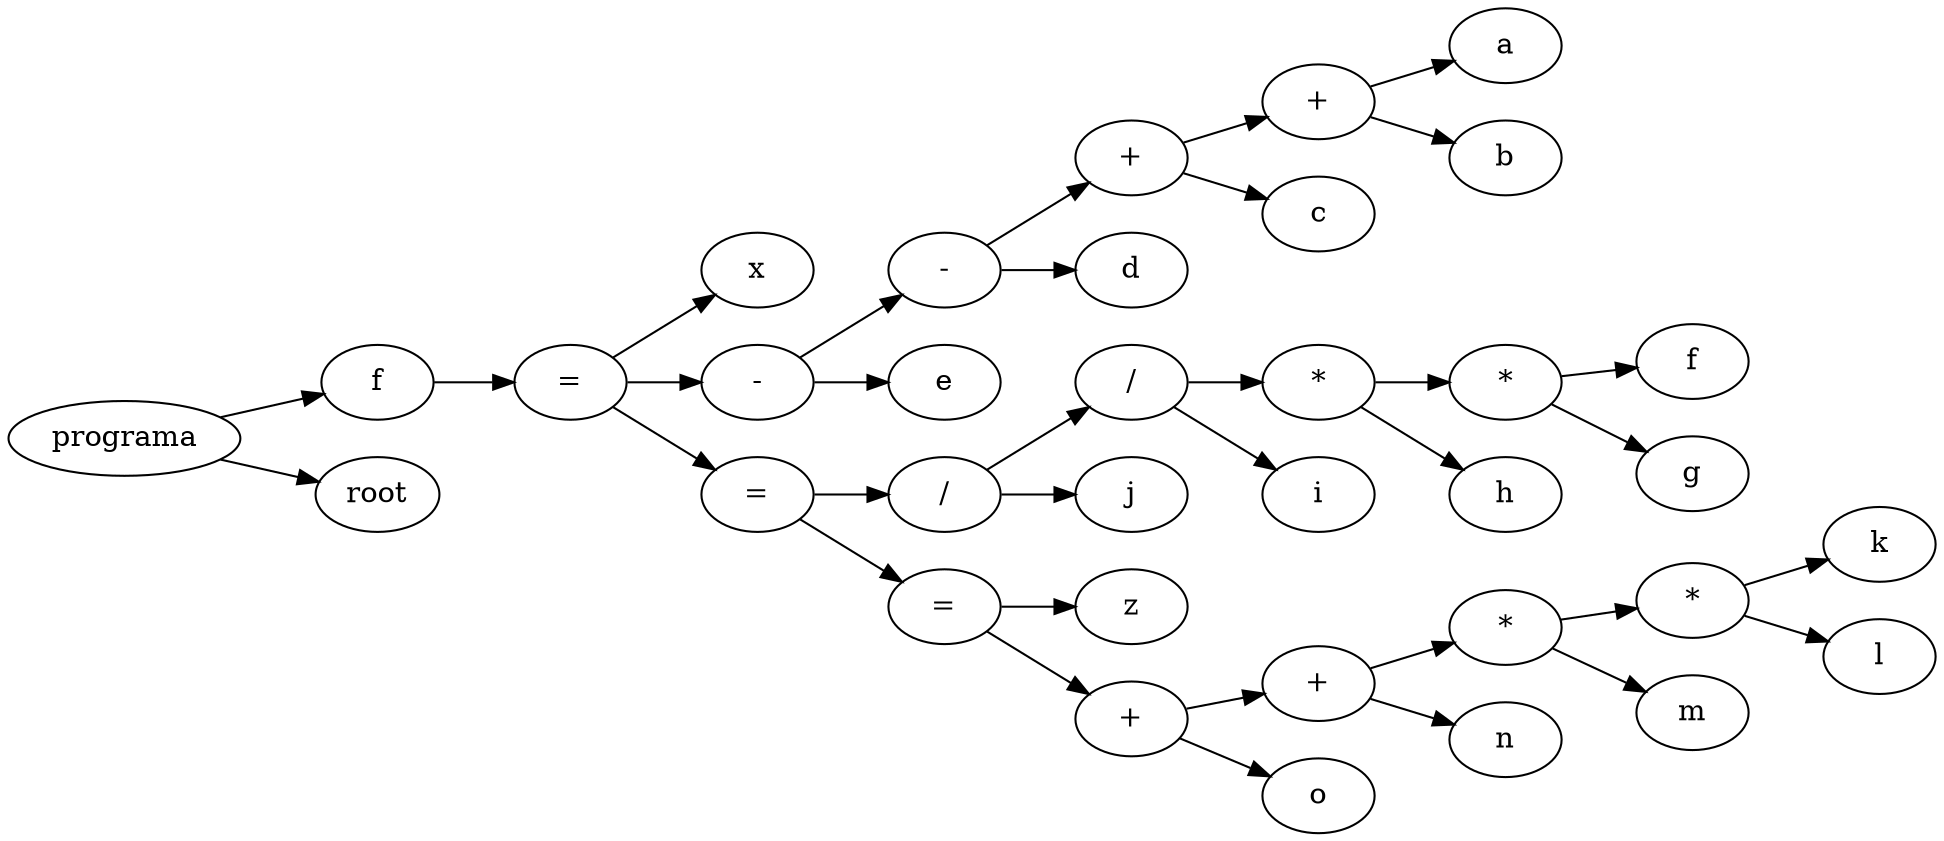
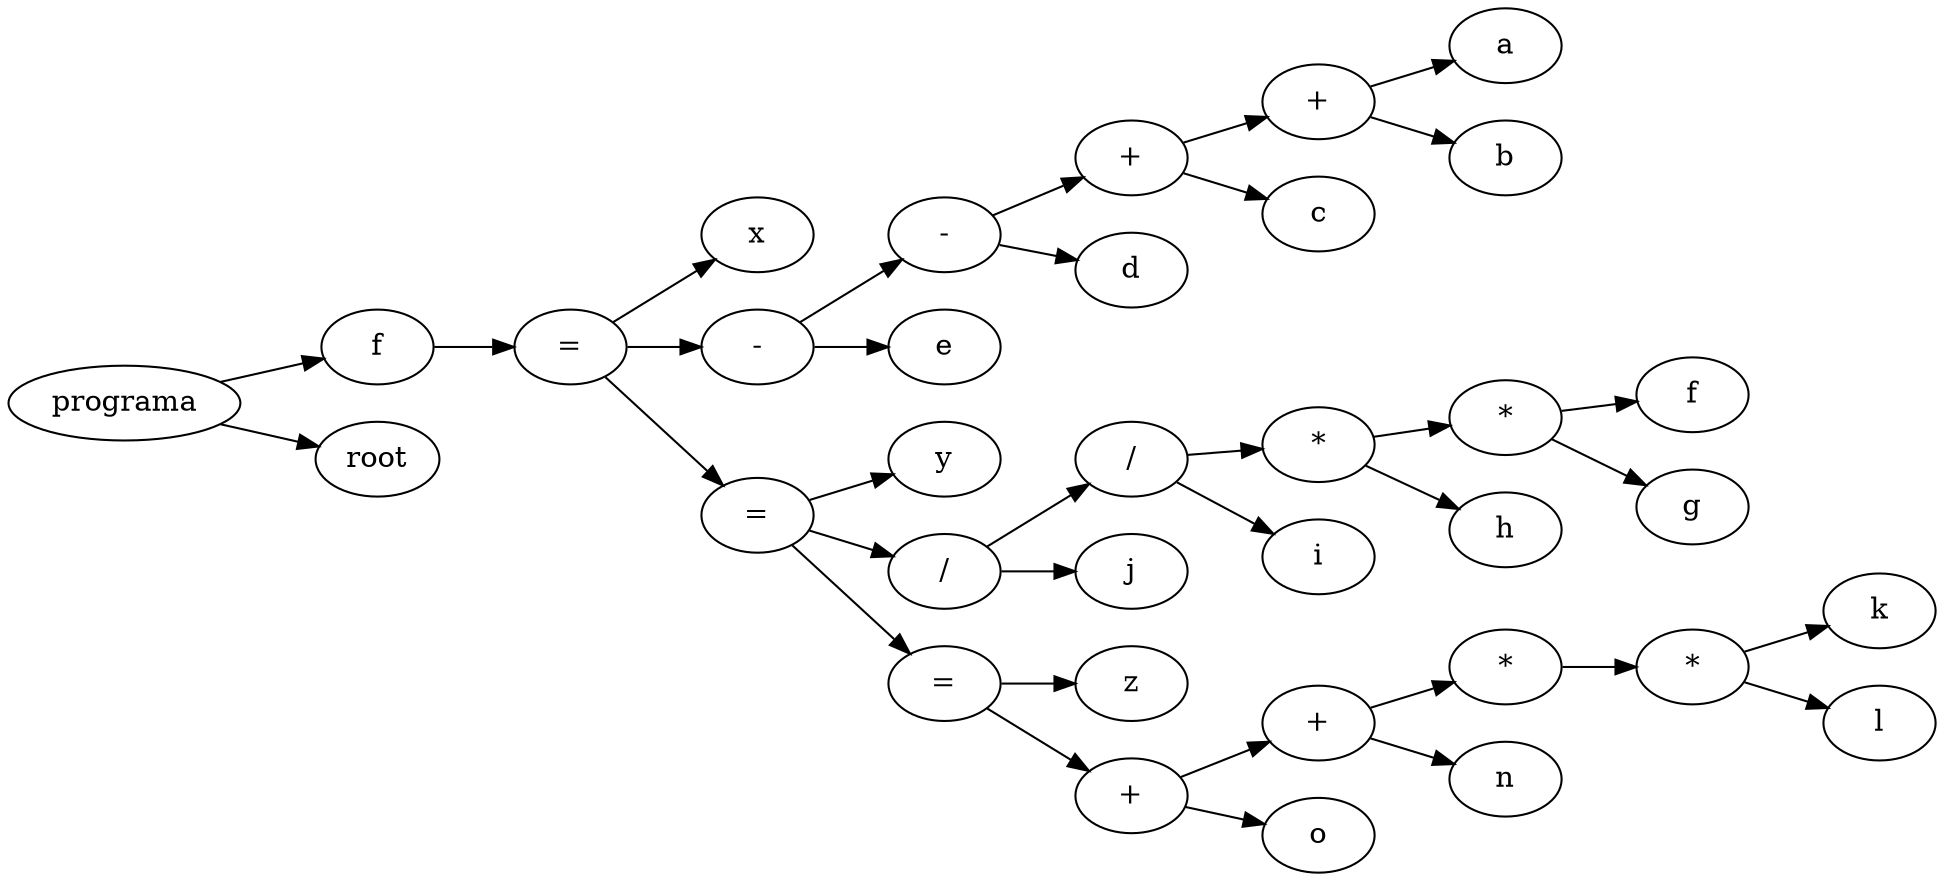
node "y": added
node "m": removed
